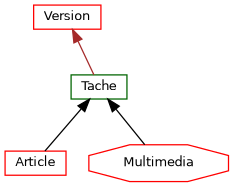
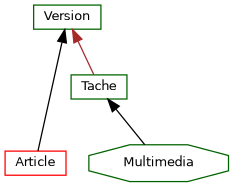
node "Version": color red -> darkgreen
edge "Article" -> "Tache": now "Article" -> "Version"
node "Multimedia": color red -> darkgreen
